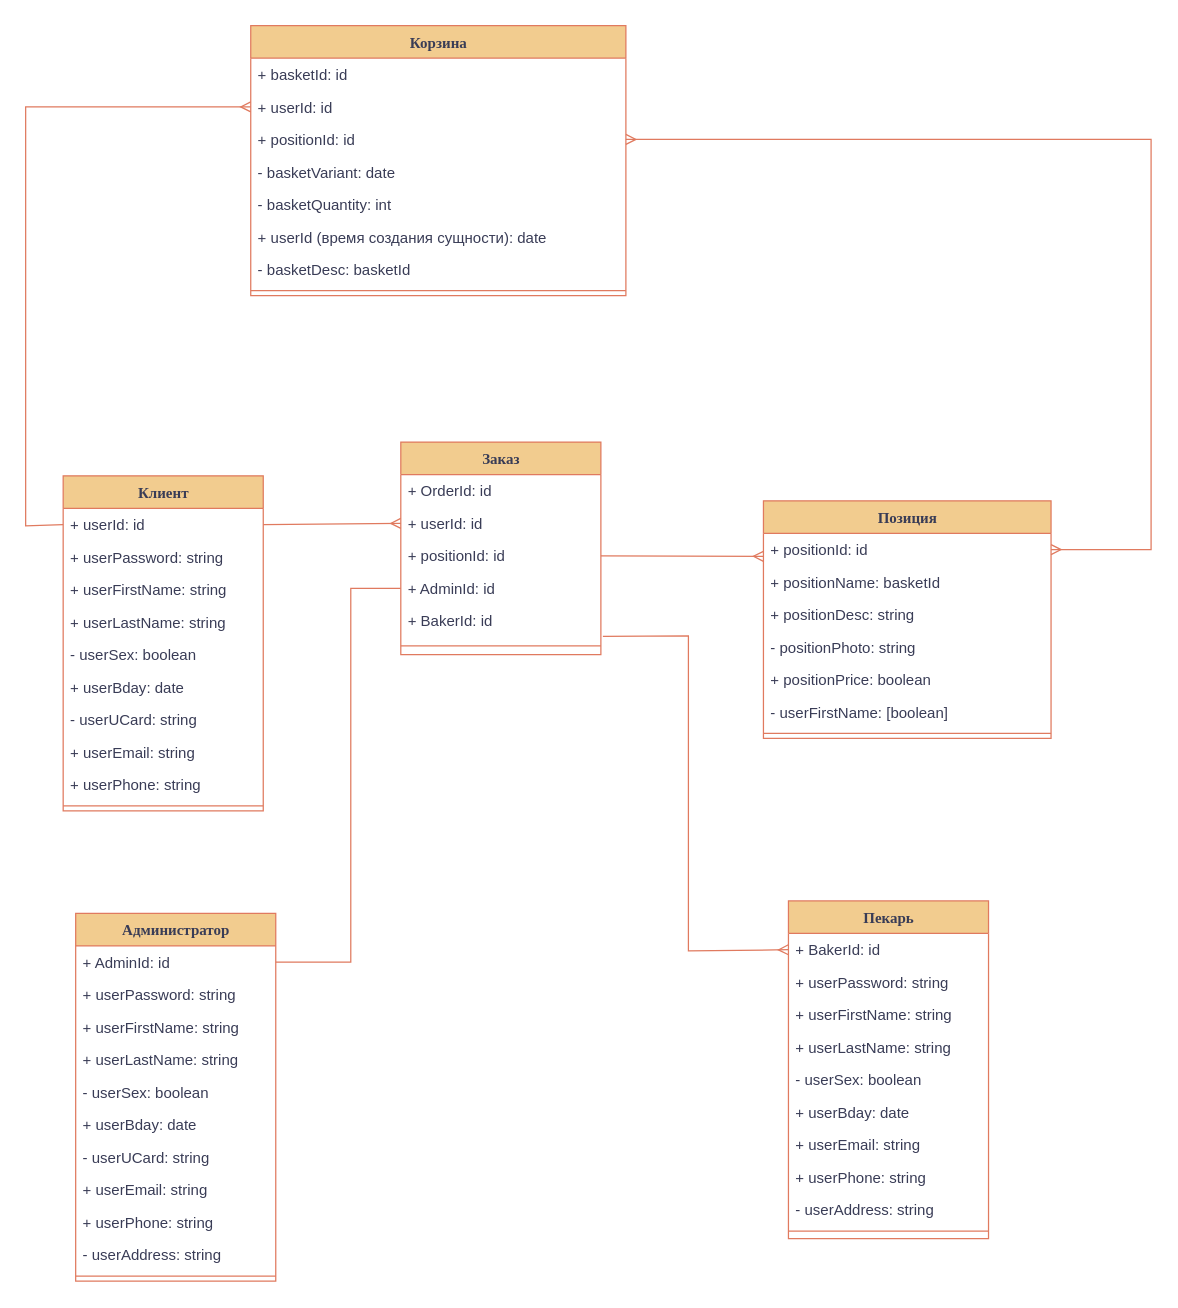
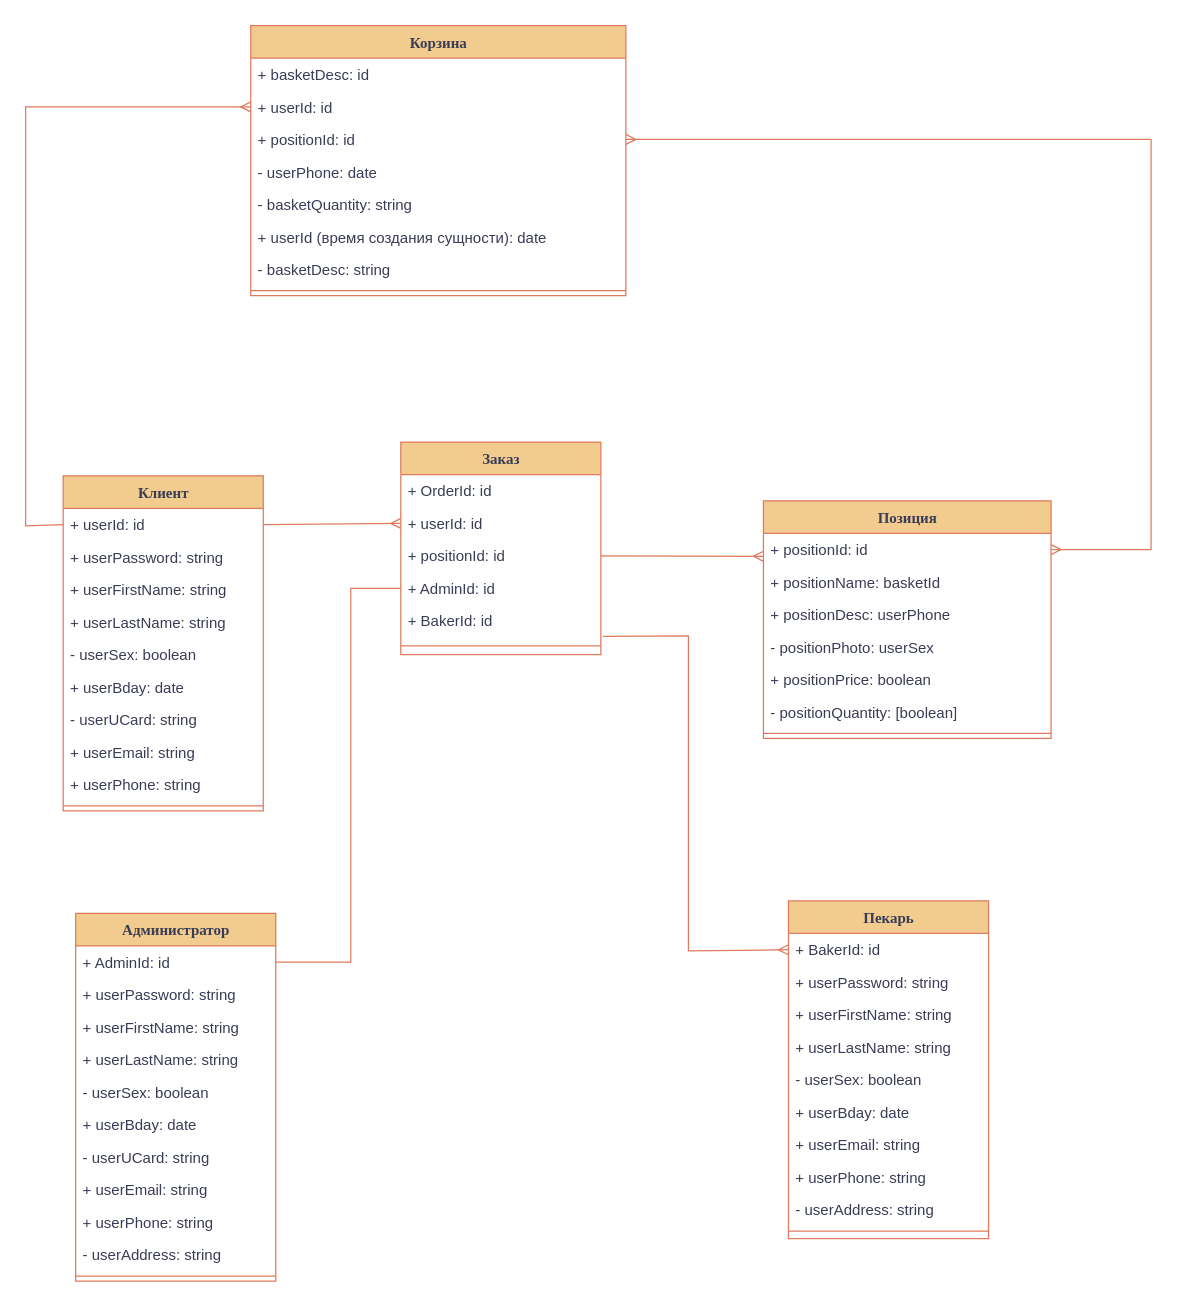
node "+ basketId: id": label "+ basketId: id" -> "+ basketDesc: id"
node "- basketVariant: date": label "- basketVariant: date" -> "- userPhone: date"
node "- basketQuantity: int": label "- basketQuantity: int" -> "- basketQuantity: string"
node "- basketDesc: basketId": label "- basketDesc: basketId" -> "- basketDesc: string"
node "+ positionDesc: string": label "+ positionDesc: string" -> "+ positionDesc: userPhone"
node "- positionPhoto: string": label "- positionPhoto: string" -> "- positionPhoto: userSex"
node "- userFirstName: [boolean]": label "- userFirstName: [boolean]" -> "- positionQuantity: [boolean]"
